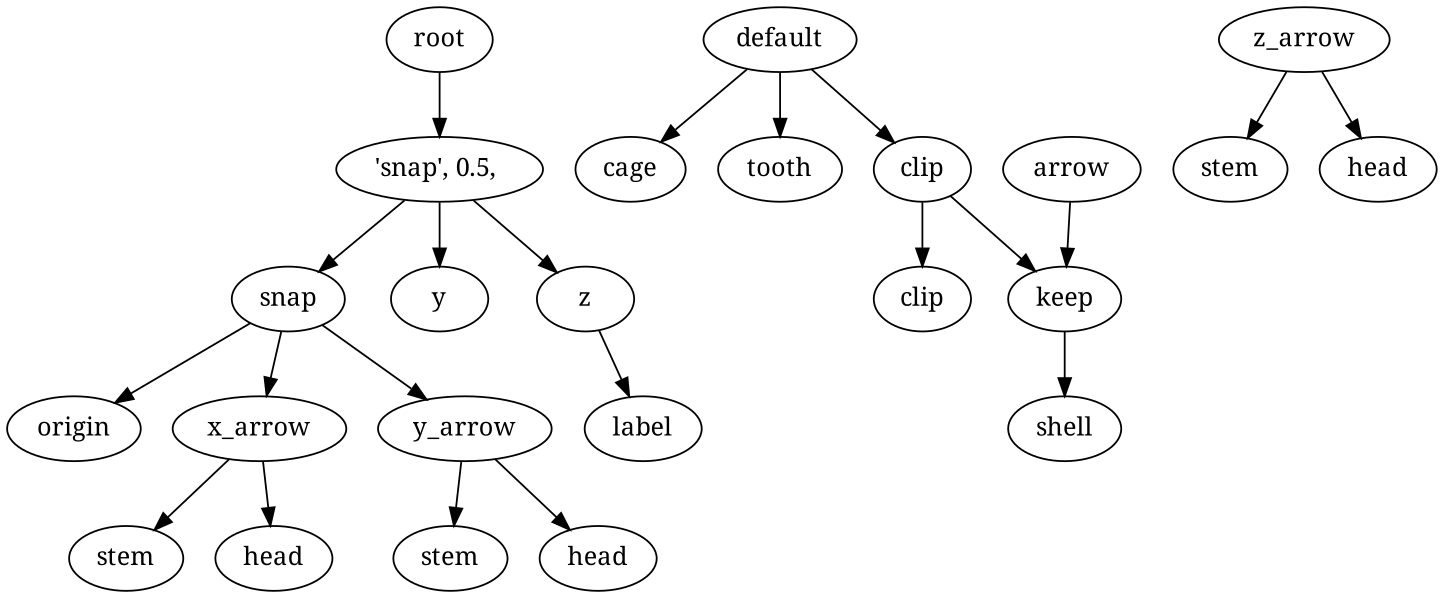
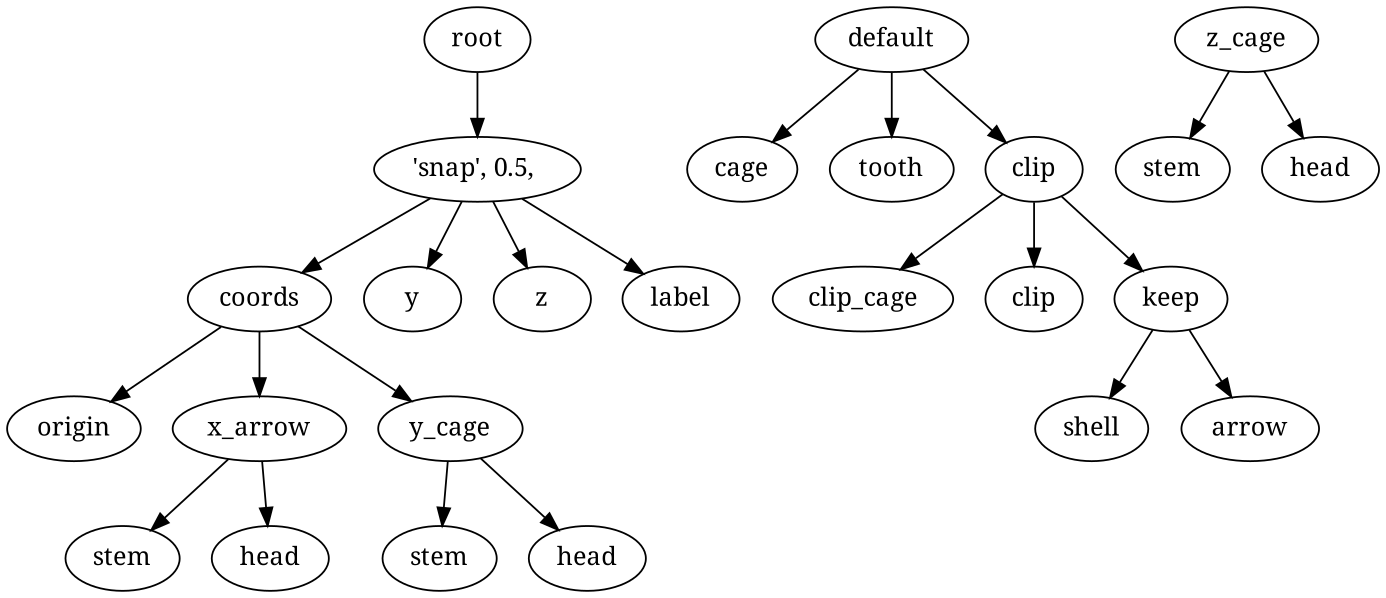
node "z_arrow": label "z_arrow" -> "z_cage"
edge "arrow" -> "keep": reversed
node "snap": label "snap" -> "coords"
node "clip_cage": added
edge "z" -> "label": now "'snap', 0.5," -> "label"
node "y_arrow": label "y_arrow" -> "y_cage"
